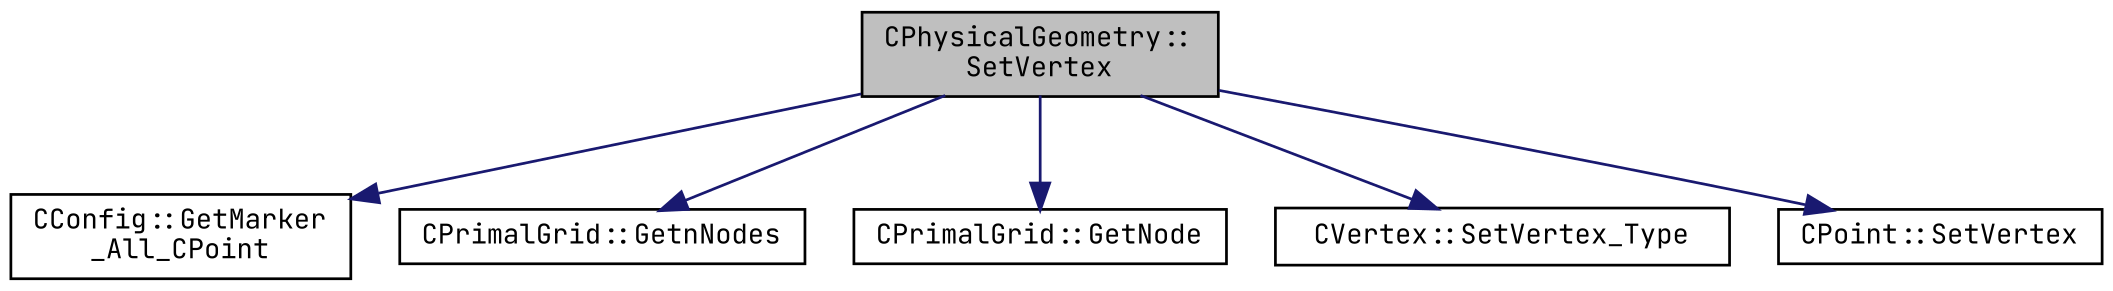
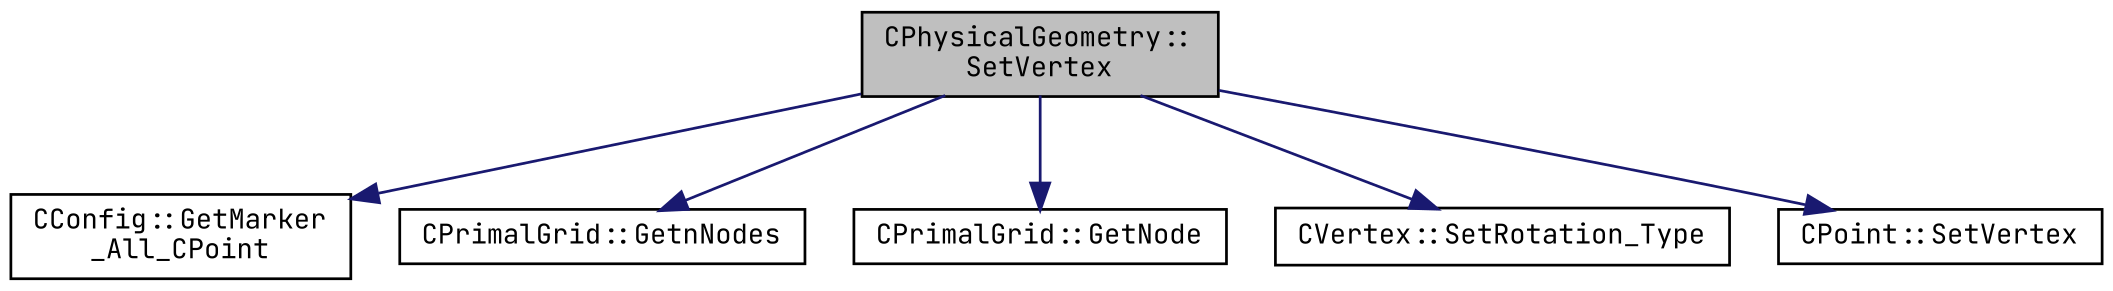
node "CVertex::SetVertex_Type": label "CVertex::SetVertex_Type" -> "CVertex::SetRotation_Type"
